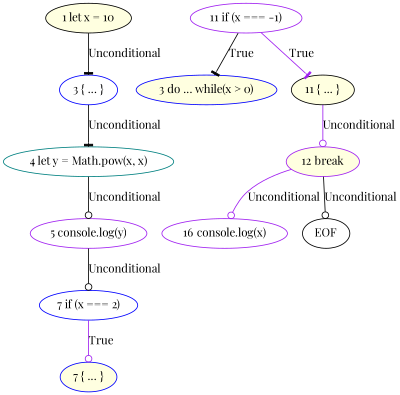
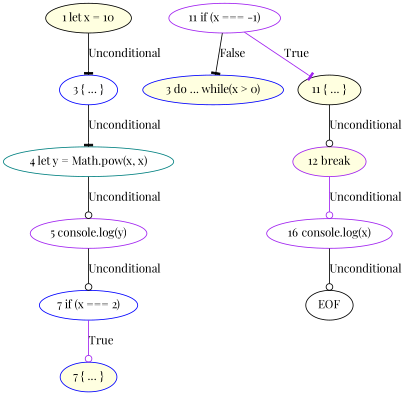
edge "11 if (x === -1)" -> "3 do ... while(x > 0)": label "True" -> "False"
edge "11 { ... }" -> "12 break": color purple -> black
edge "12 break" -> "EOF": now "16 console.log(x)" -> "EOF"
